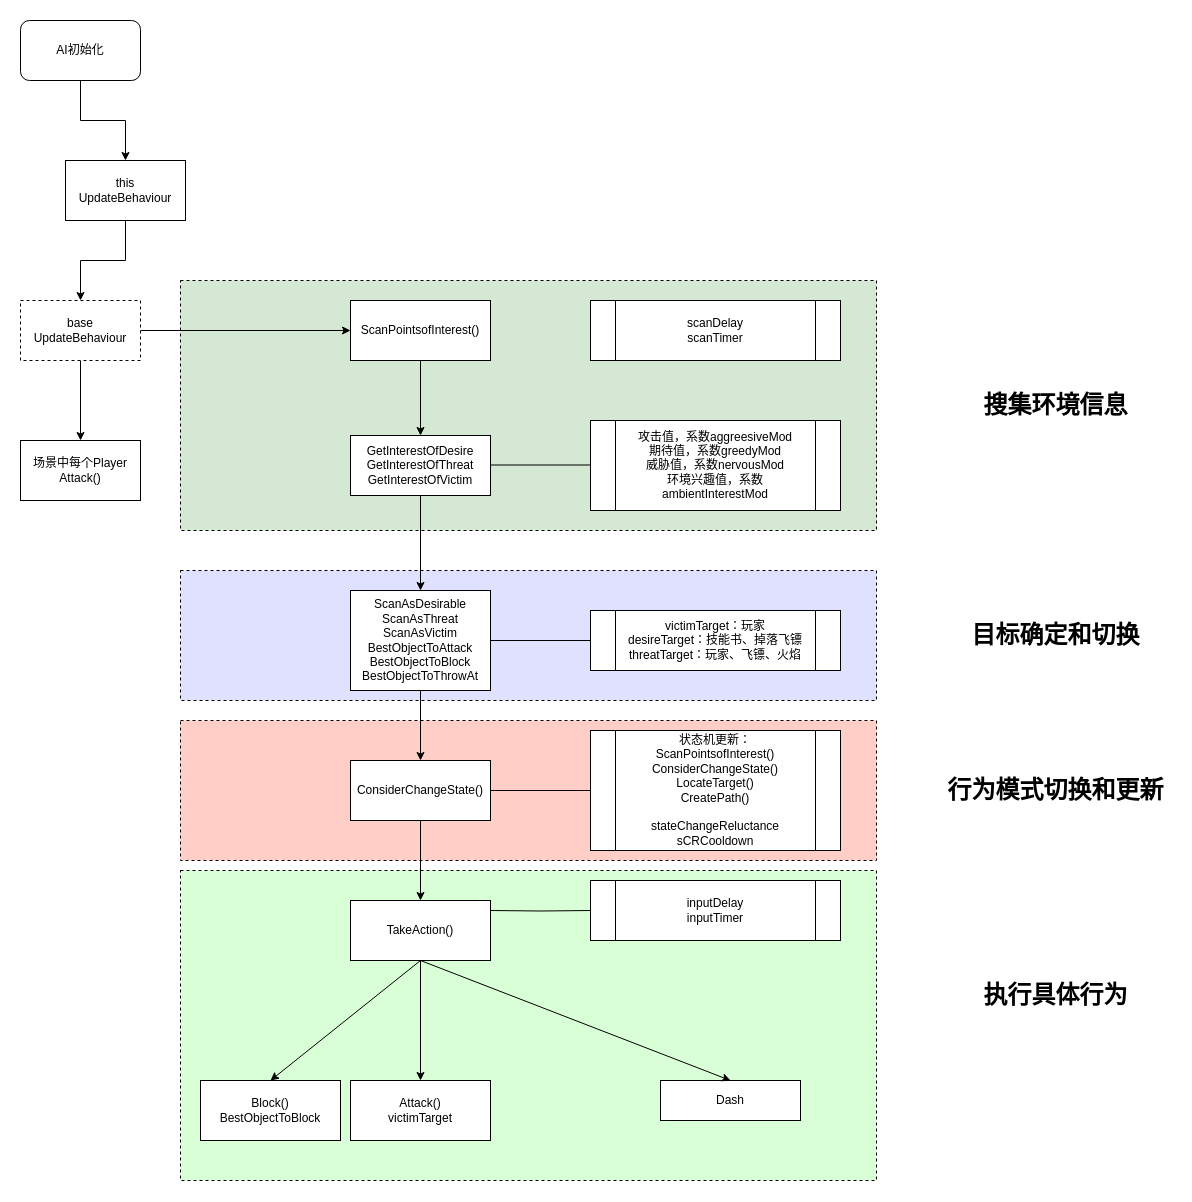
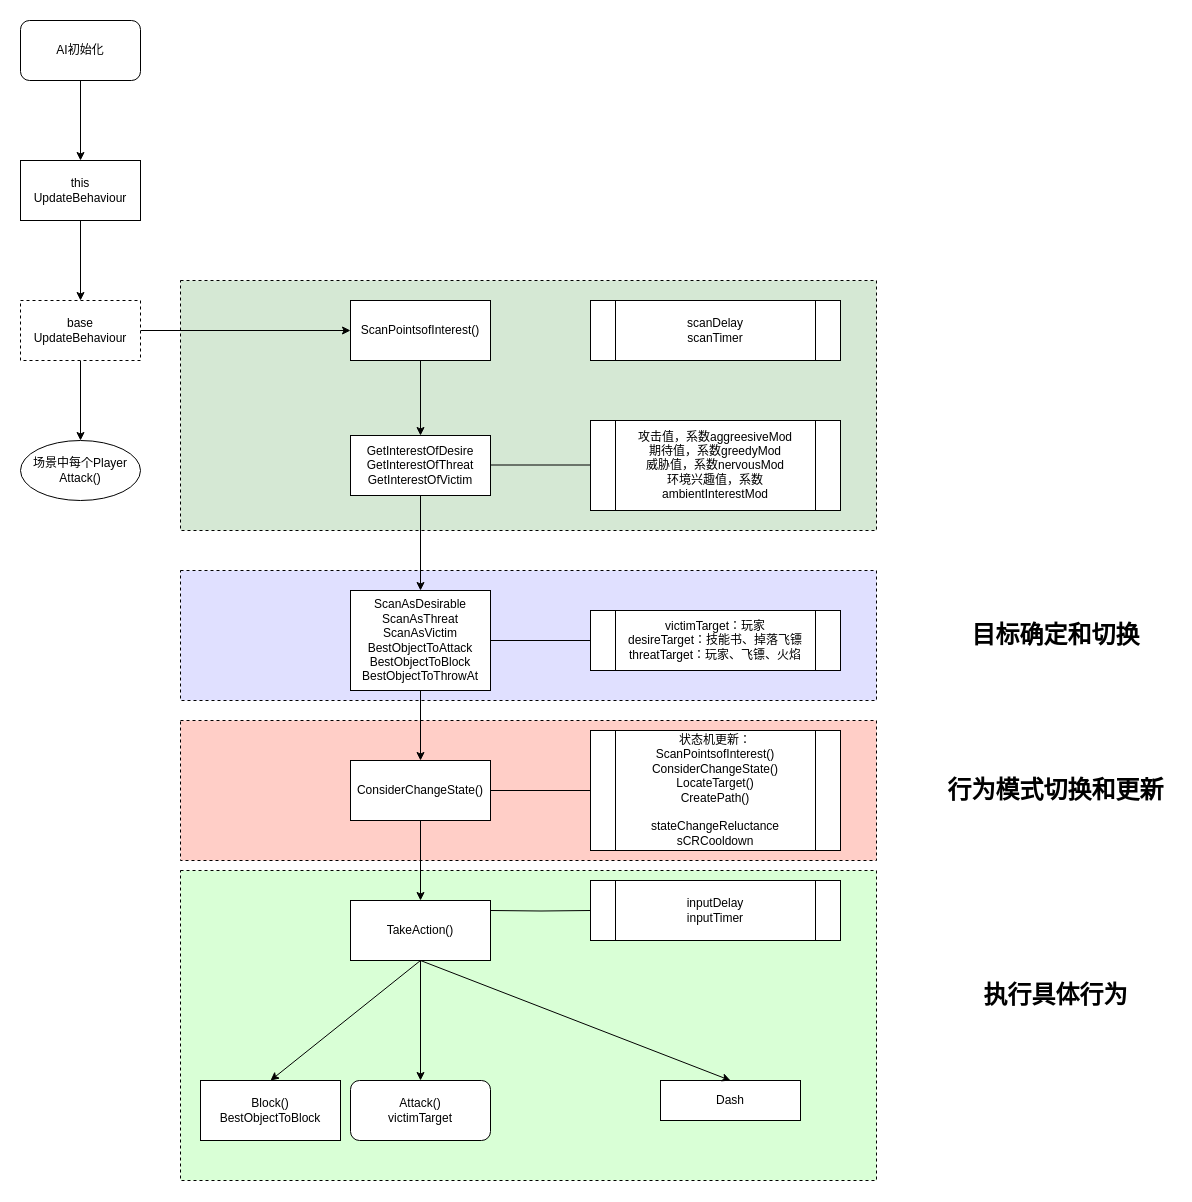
node "this UpdateBehaviour": moved (126, 191) -> (81, 191)
node "搜集环境信息": removed
node "场景中每个Player Attack()": shape rectangle -> ellipse
node "Attack() victimTarget": shape rectangle -> rounded rectangle
